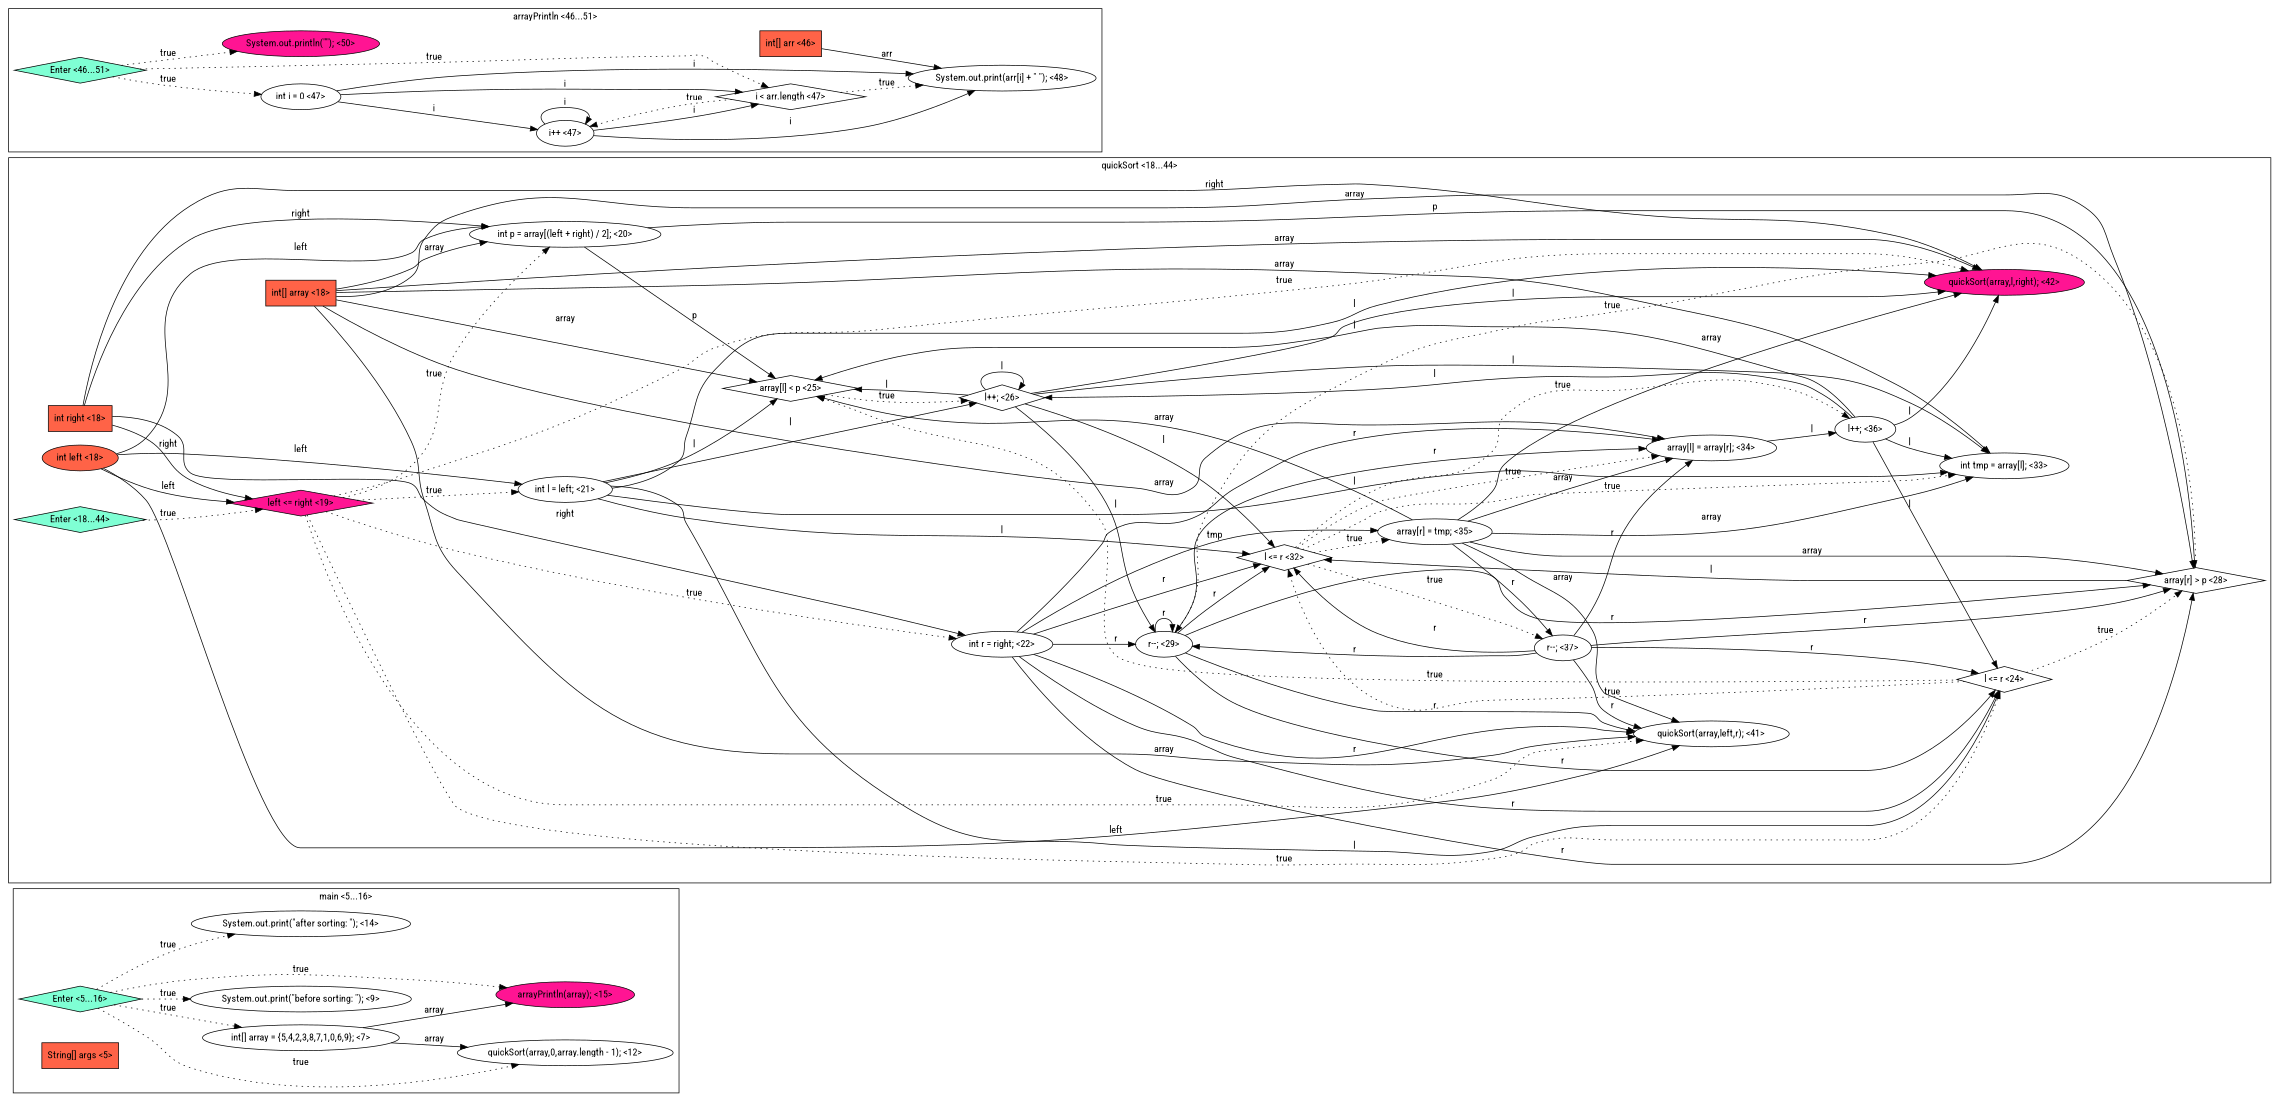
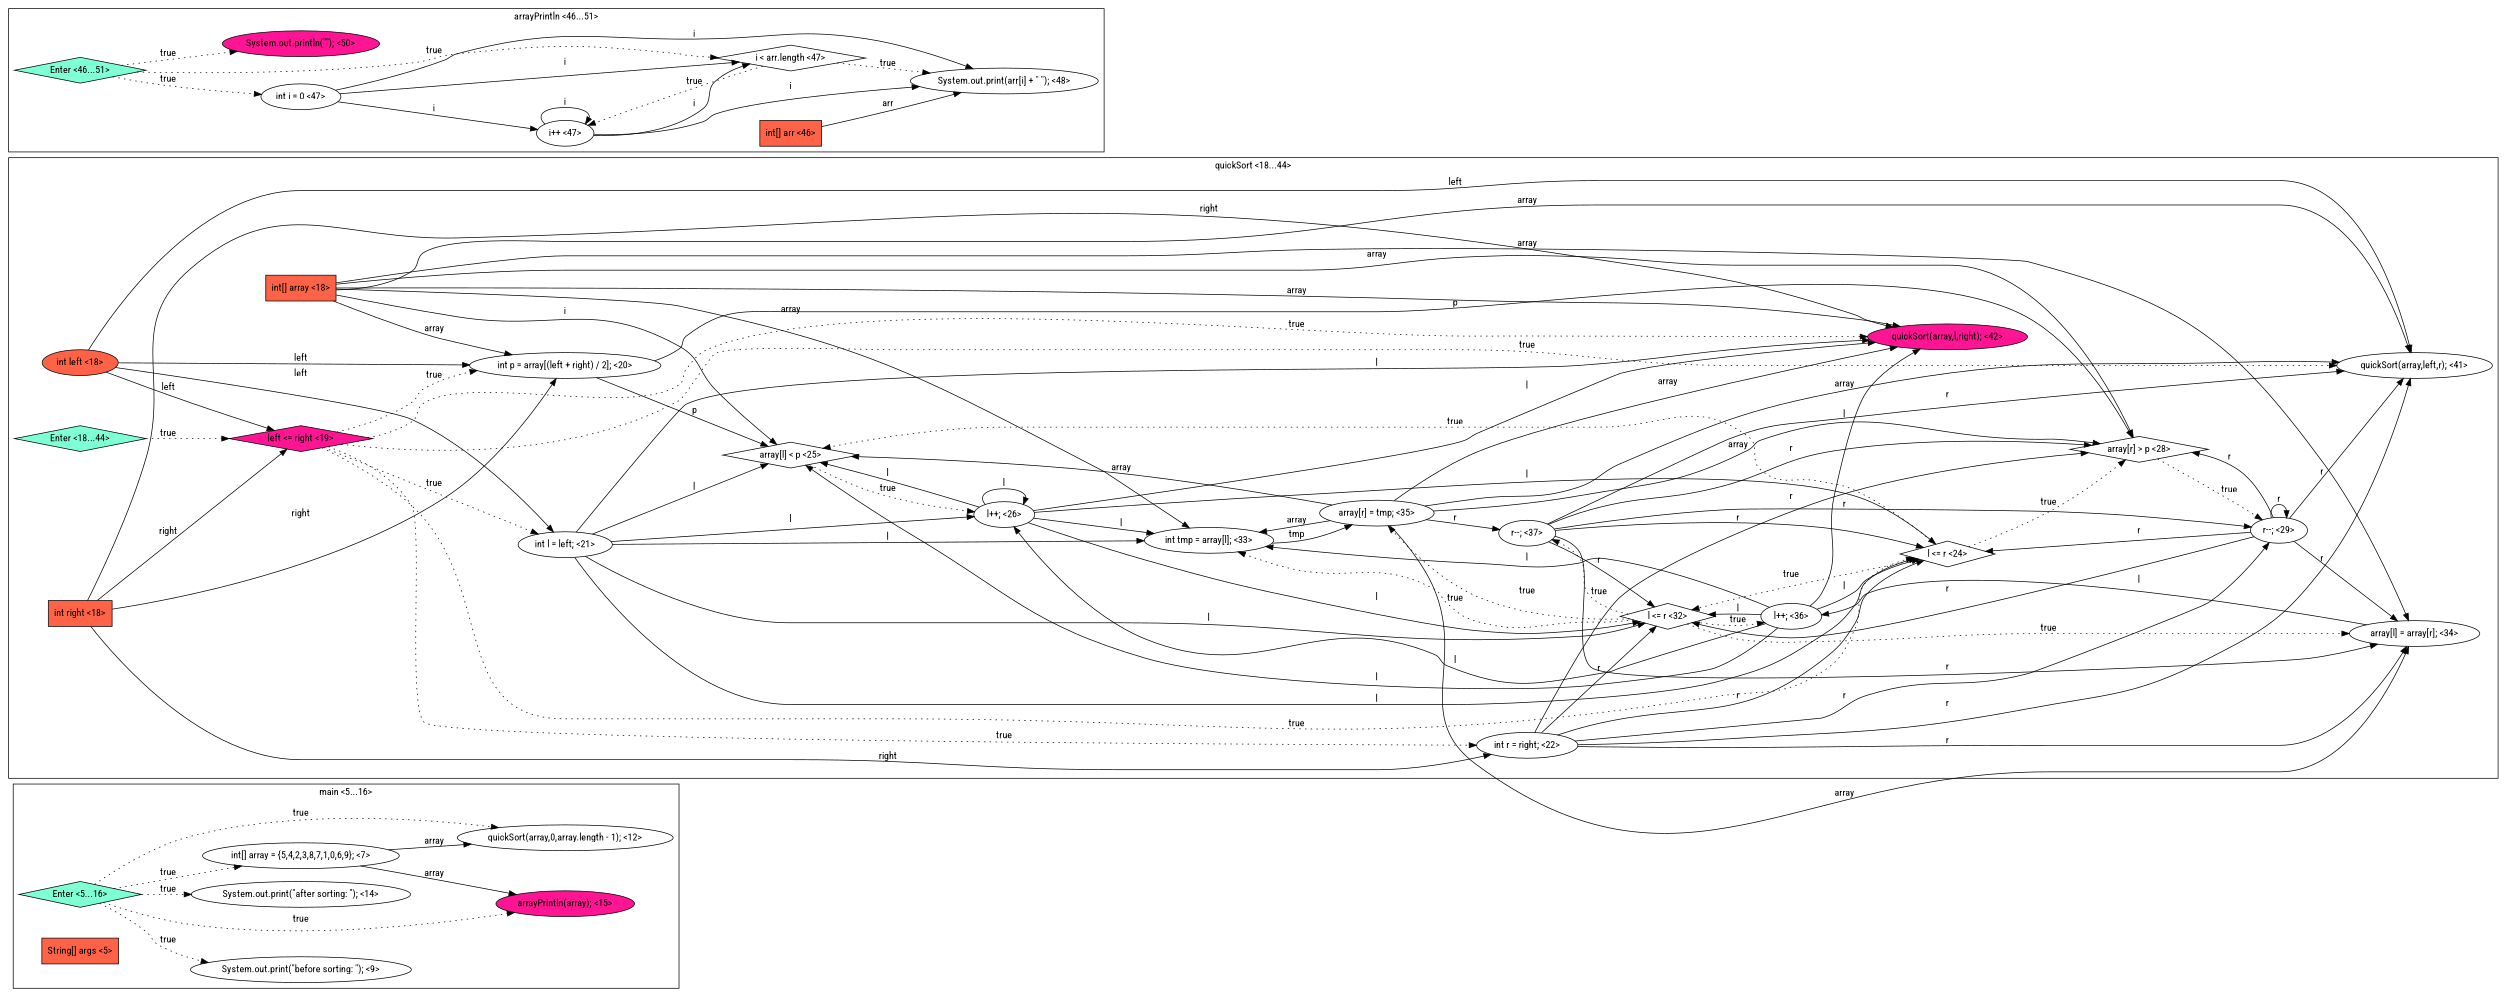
edge "int[] array <18>" -> "array[l] < p <25>": label "array" -> "i"
node "l++; <26>": shape diamond -> ellipse
edge "l++; <26>" -> "r--; <29>": now "l++; <26>" -> "l <= r <24>"
edge "int r = right; <22>" -> "array[r] = tmp; <35>": now "int tmp = array[l]; <33>" -> "array[r] = tmp; <35>"
edge "array[r] > p <28>" -> "l <= r <32>": now "l++; <36>" -> "l <= r <32>"
